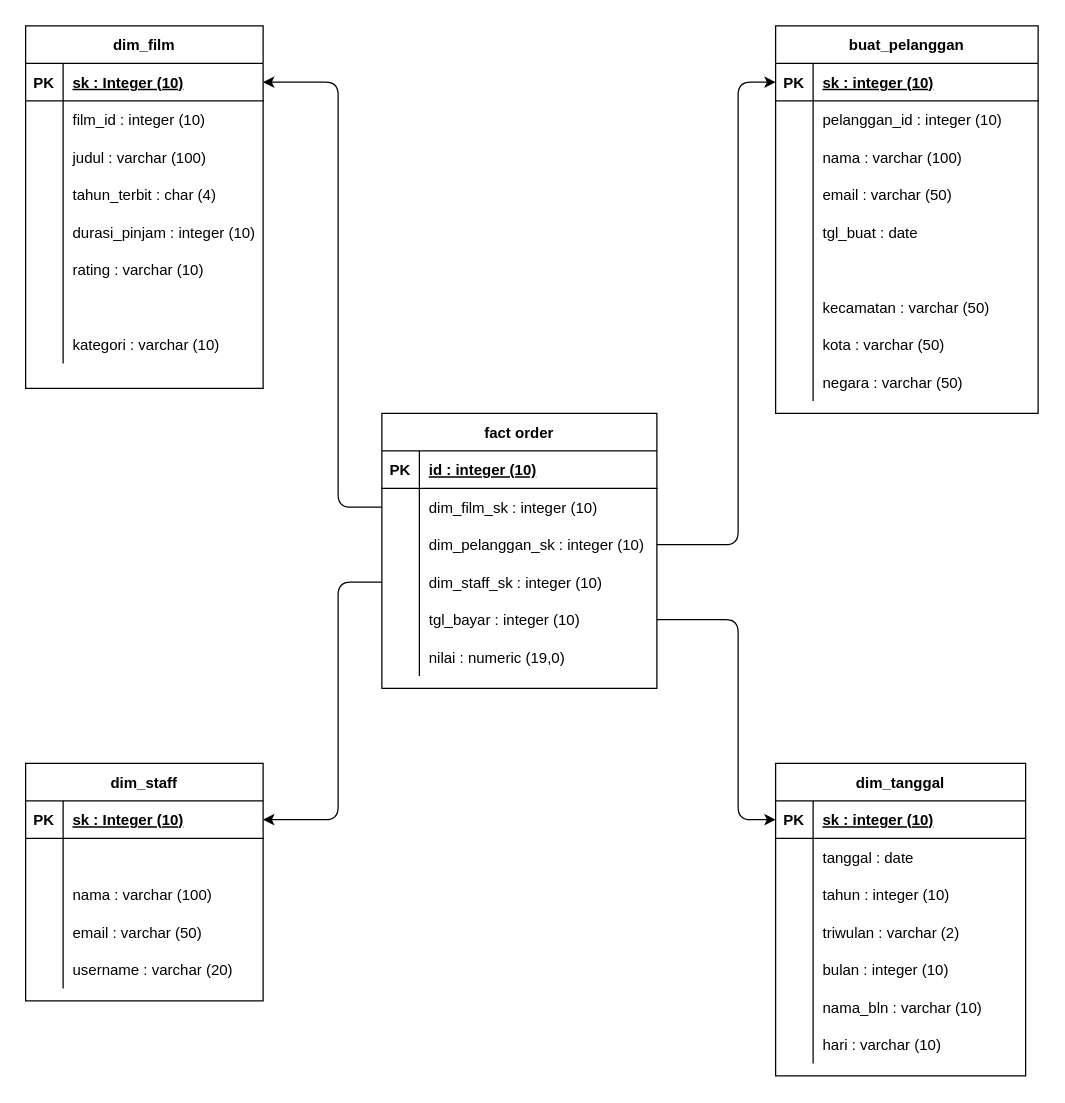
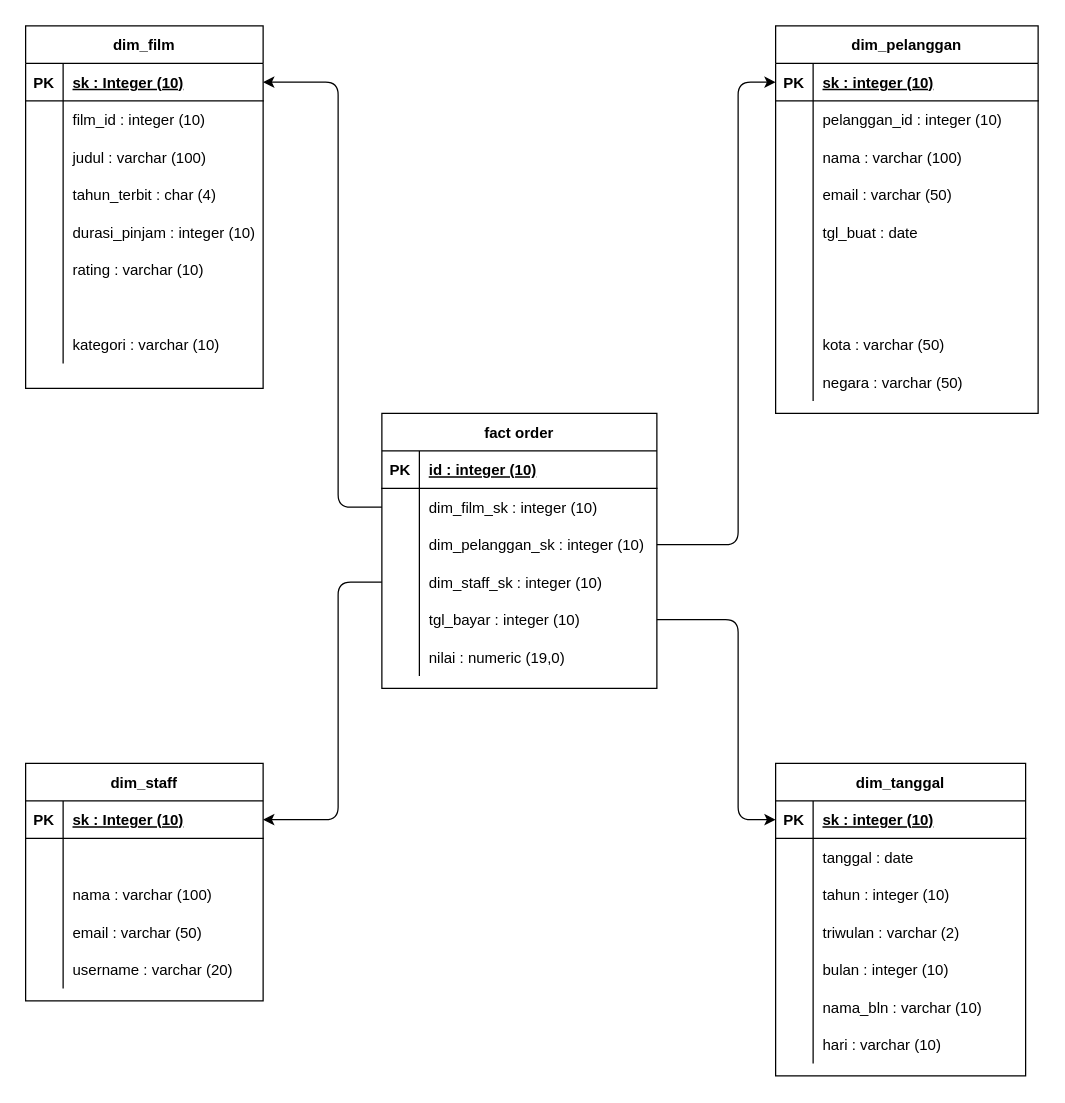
node "buat_pelanggan": label "buat_pelanggan" -> "dim_pelanggan"
node "kecamatan : varchar (50)": removed
